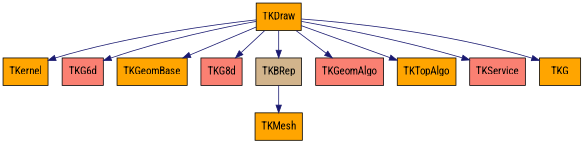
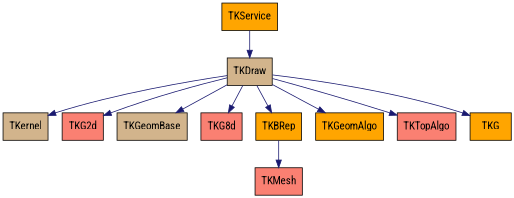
node "TKDraw": fillcolor orange -> tan
edge "TKDraw" -> "TKService": reversed
node "TKernel": fillcolor orange -> tan
node "TKG6d": label "TKG6d" -> "TKG2d"
node "TKGeomBase": fillcolor orange -> tan
node "TKBRep": fillcolor tan -> orange
node "TKGeomAlgo": fillcolor salmon -> orange
node "TKTopAlgo": fillcolor orange -> salmon
node "TKService": fillcolor salmon -> orange
node "TKMesh": fillcolor orange -> salmon
